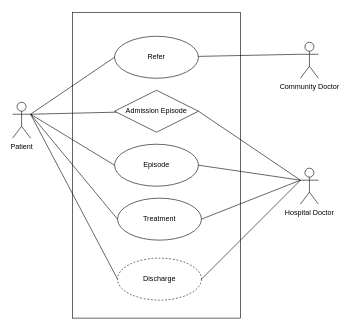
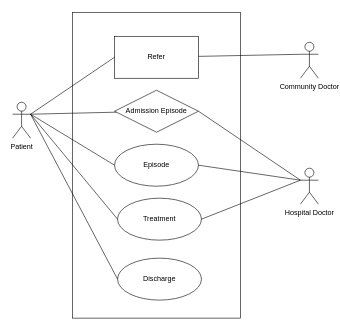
node "Refer": shape ellipse -> rectangle
edge "Hospital Doctor" -- "Discharge": removed
node "Discharge": style dashed -> solid
